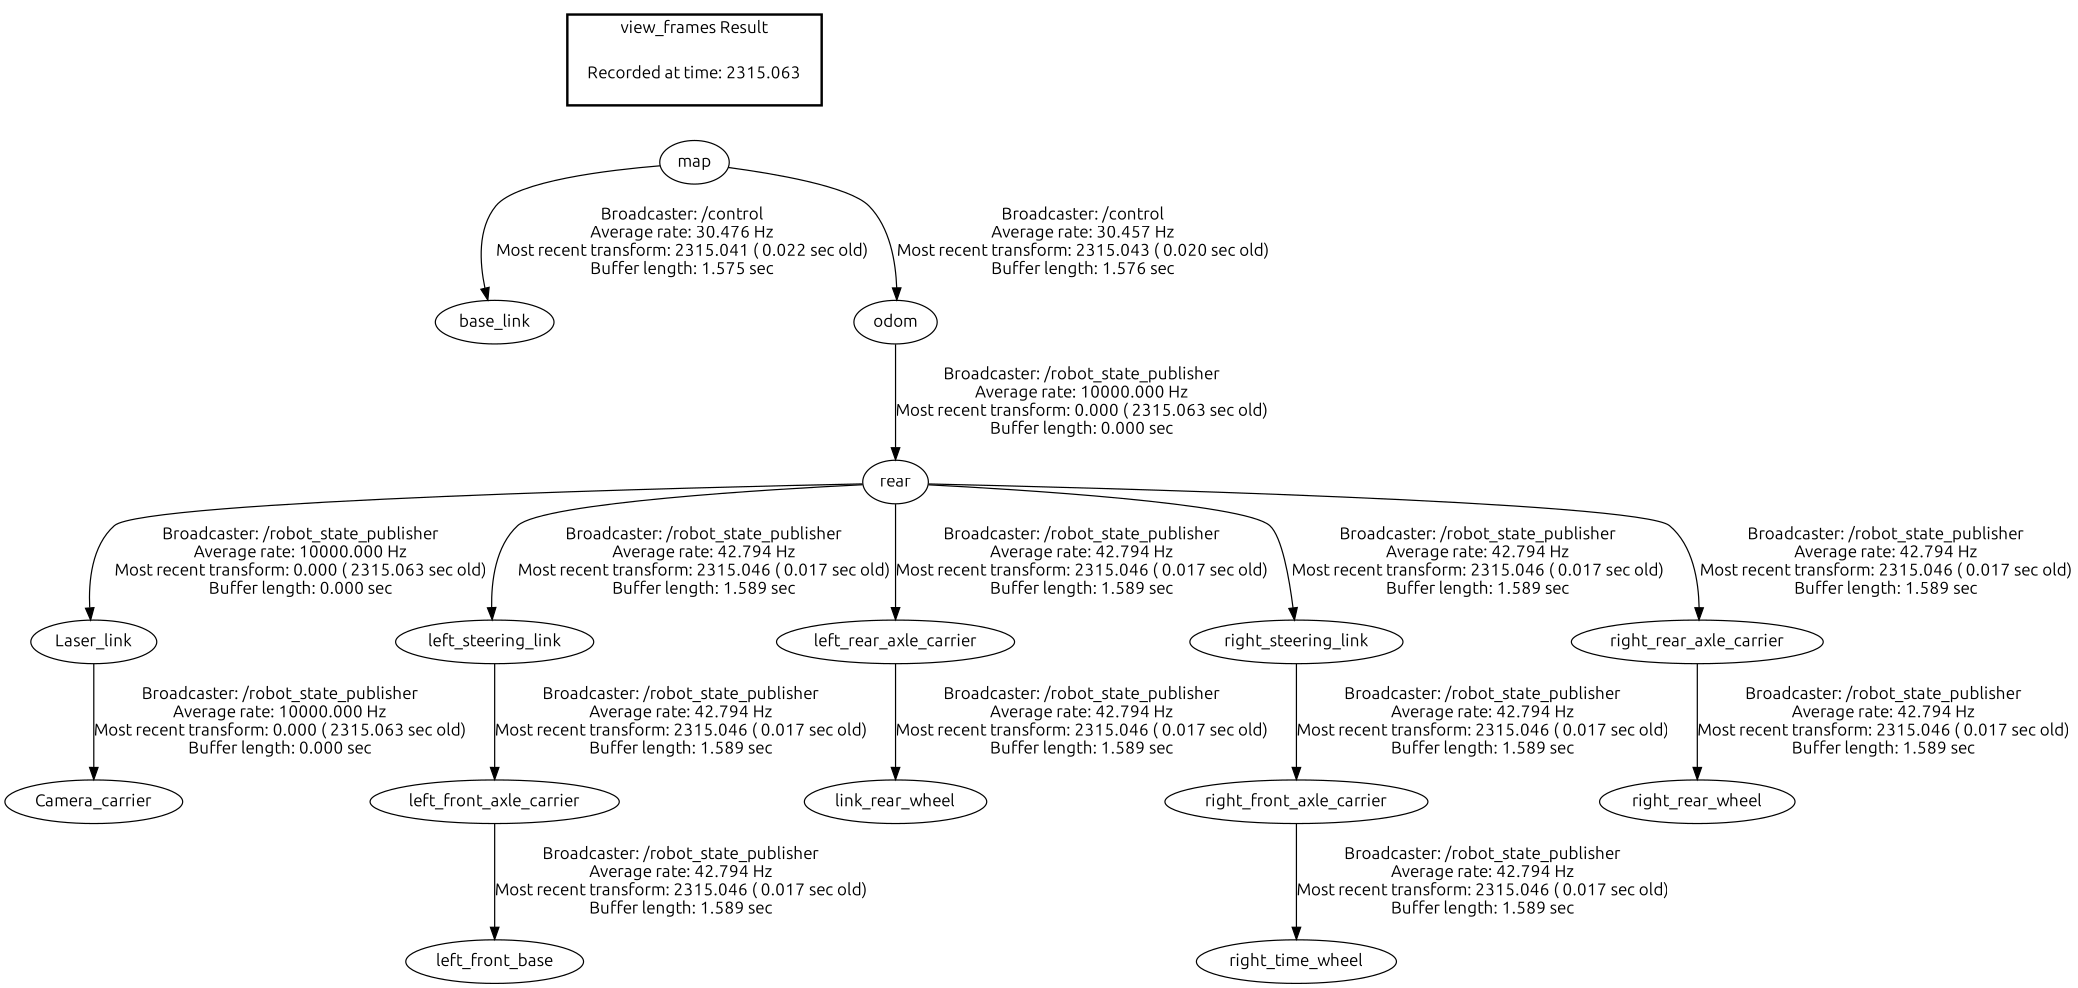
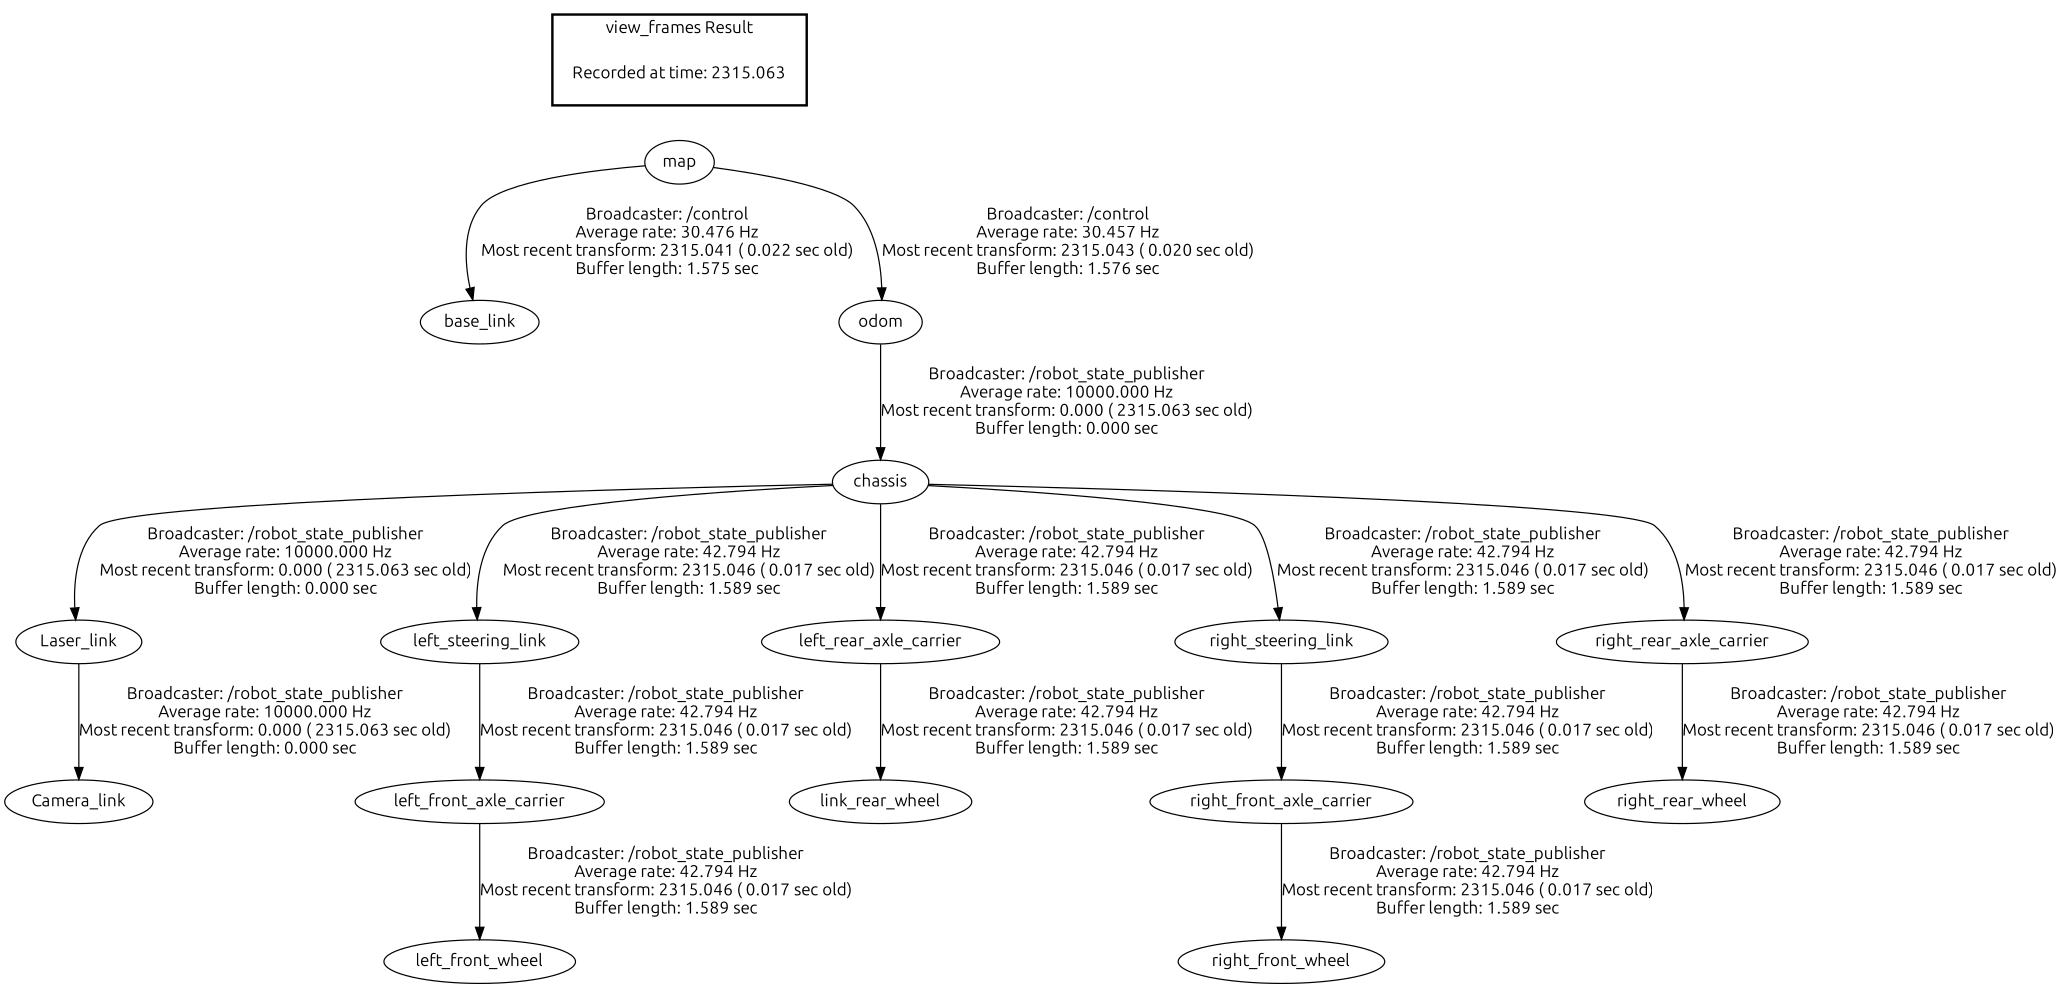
node "rear": label "rear" -> "chassis"
node "Camera_carrier": label "Camera_carrier" -> "Camera_link"
node "left_front_base": label "left_front_base" -> "left_front_wheel"
node "right_time_wheel": label "right_time_wheel" -> "right_front_wheel"
